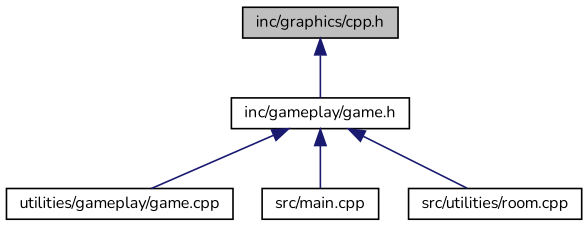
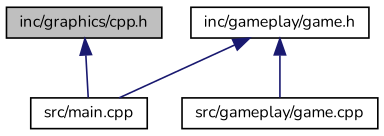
edge "inc/gameplay/game.h" -> "inc/graphics/cpp.h": now "src/main.cpp" -> "inc/graphics/cpp.h"
node "utilities/gameplay/game.cpp": label "utilities/gameplay/game.cpp" -> "src/gameplay/game.cpp"
node "src/utilities/room.cpp": removed
